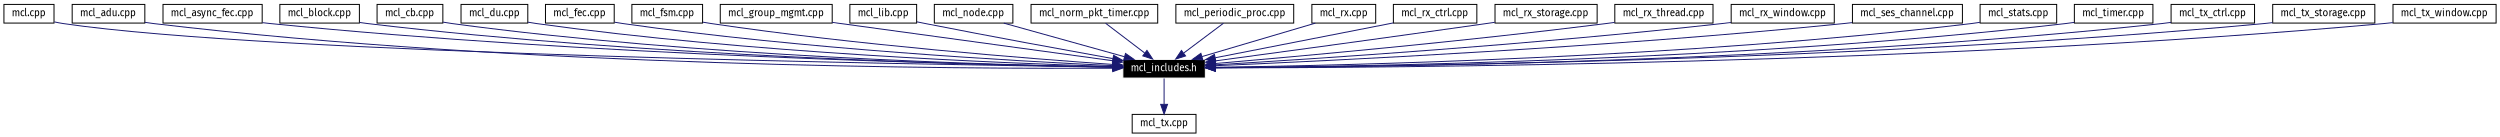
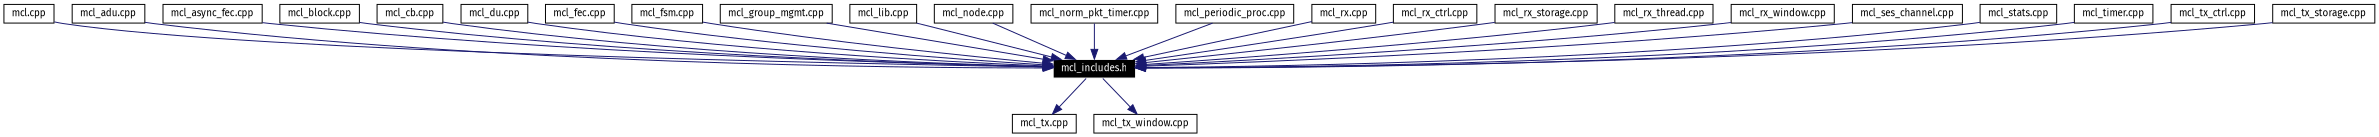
edge "mcl_tx_window.cpp" -> "mcl_includes.h": reversed
